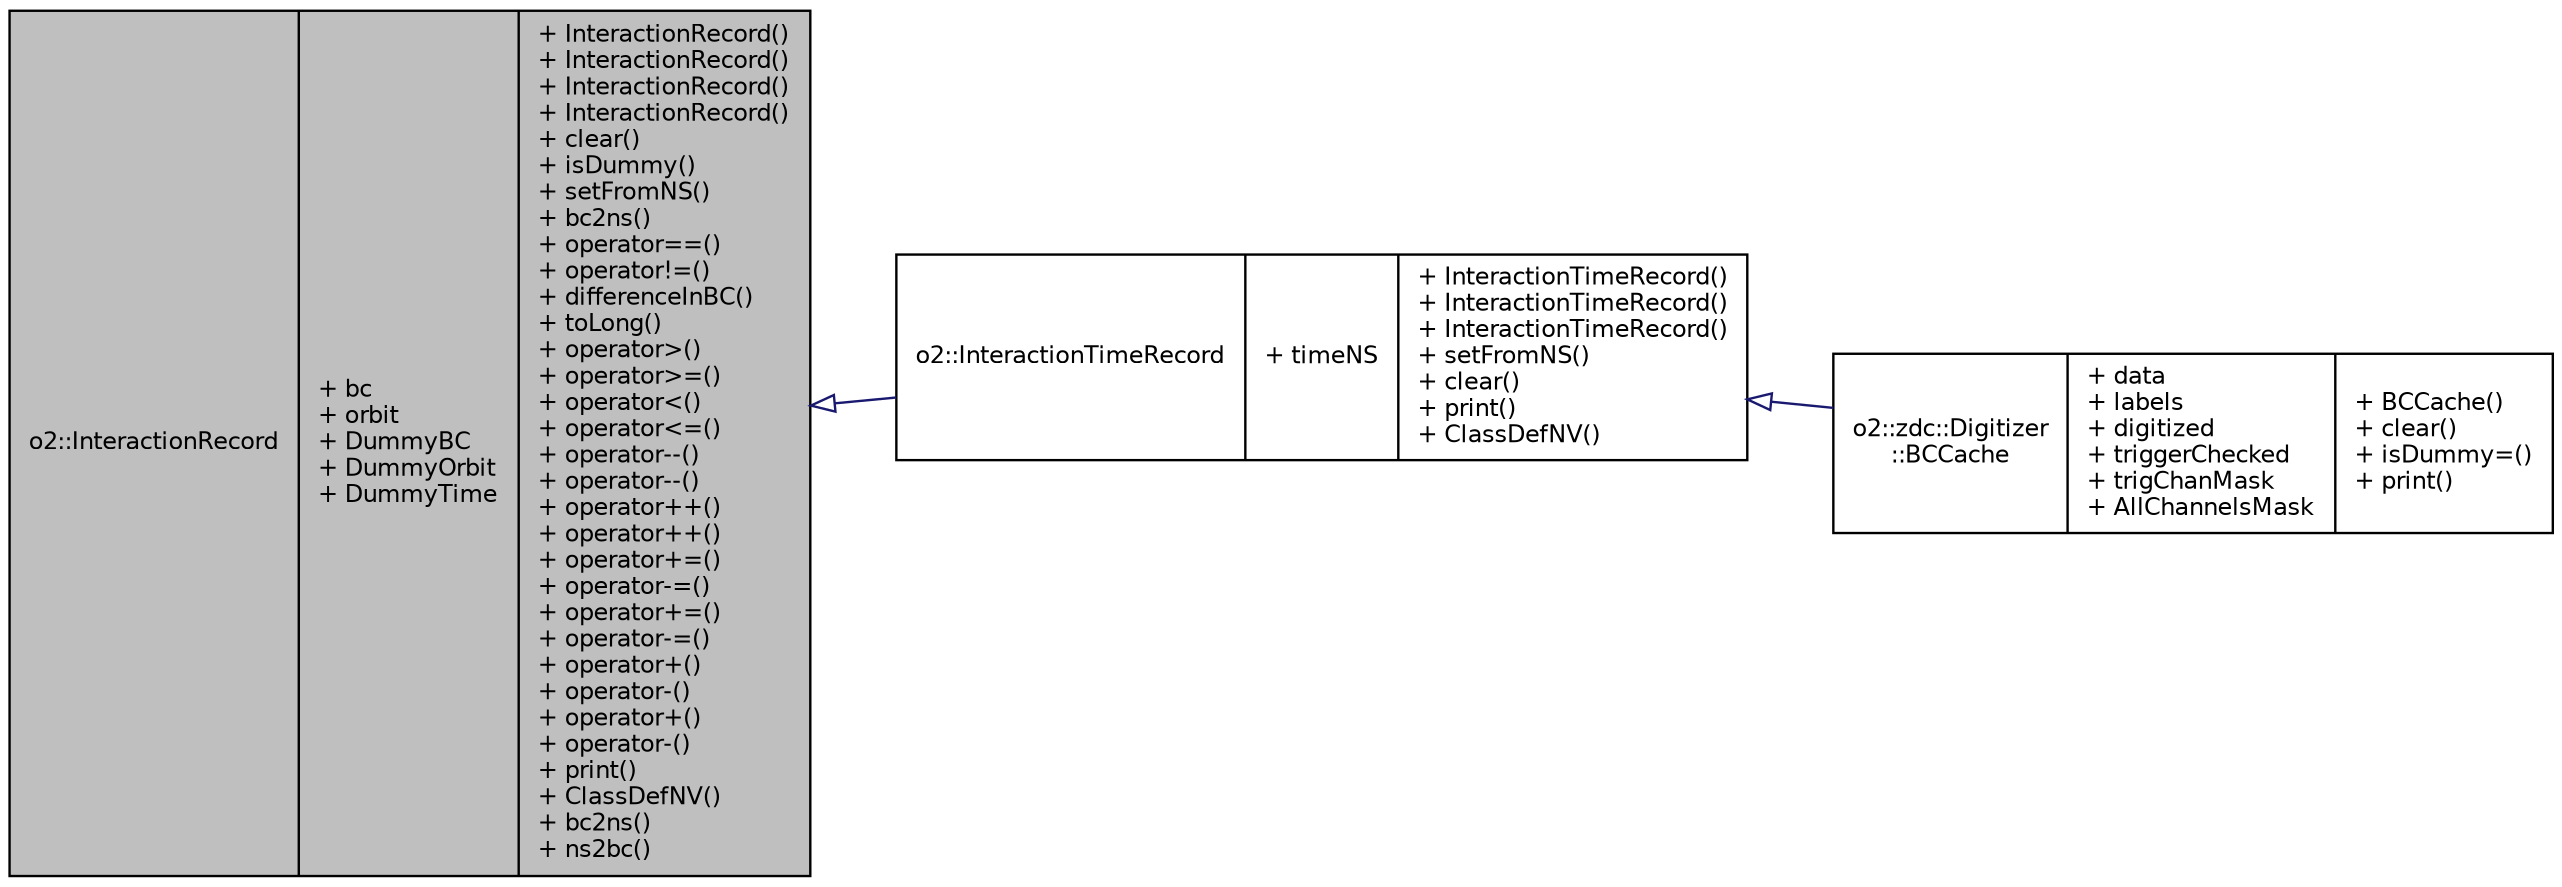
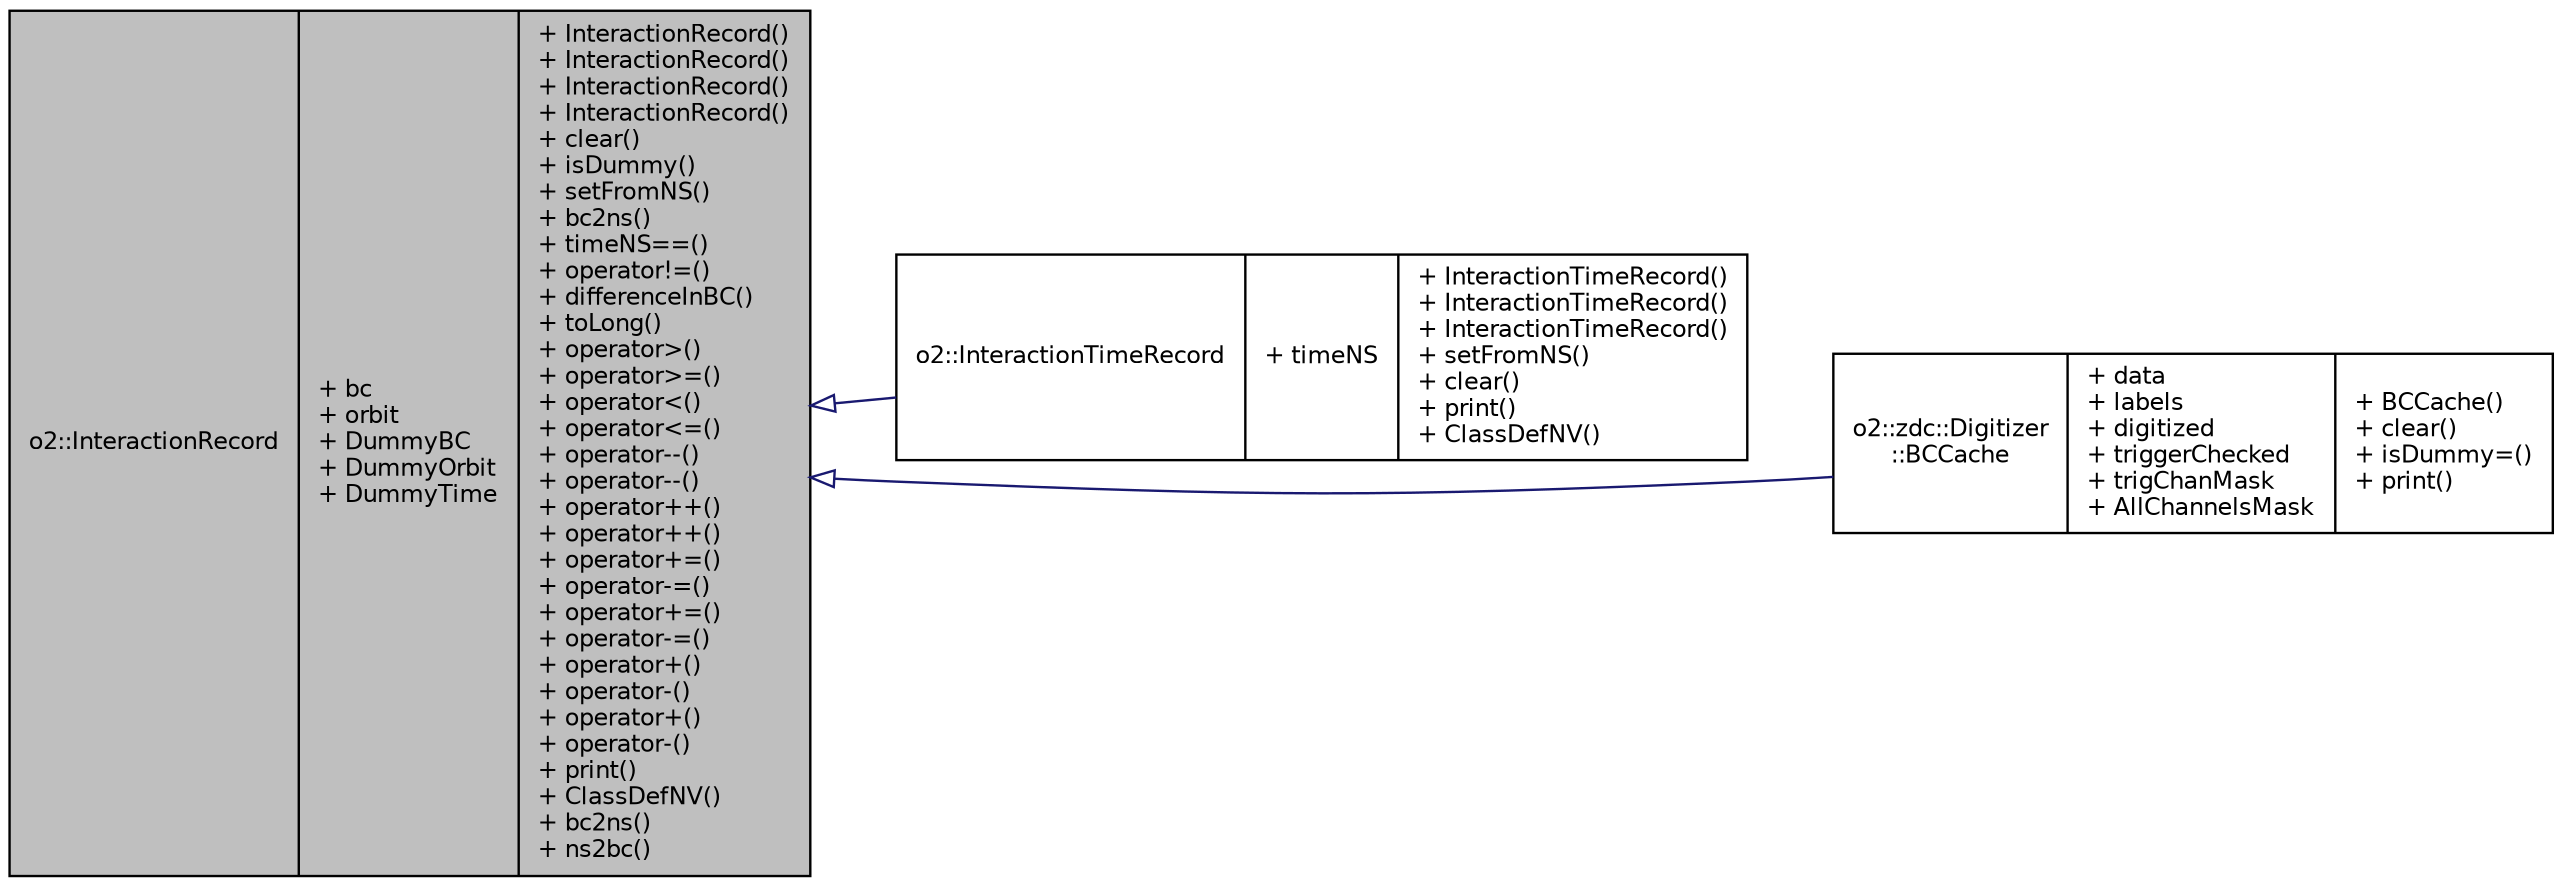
node "o2::InteractionRecord": text "+ operator==()" -> "+ timeNS==()"
edge "o2::zdc::Digitizer" -> "o2::InteractionTimeRecord": now "o2::zdc::Digitizer" -> "o2::InteractionRecord"
